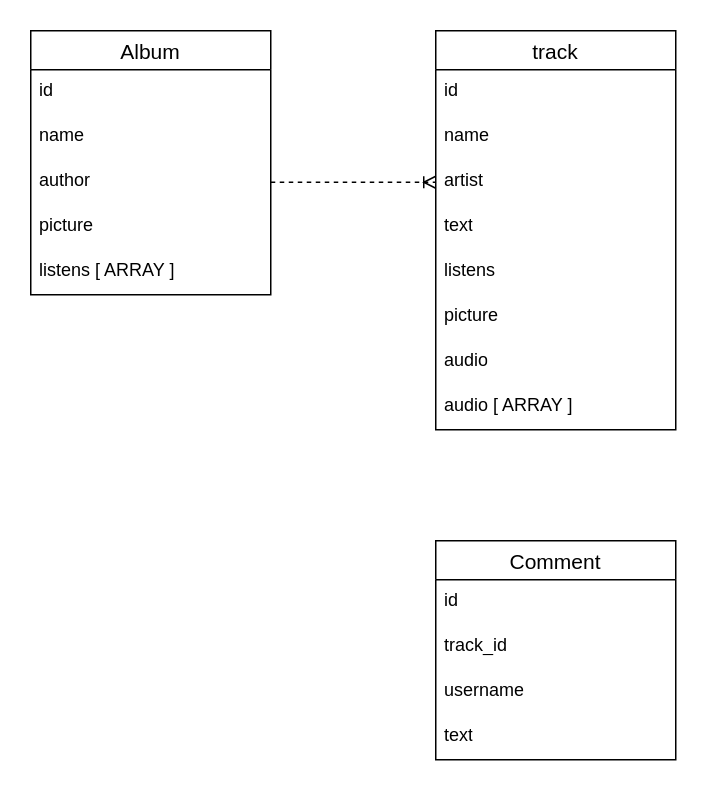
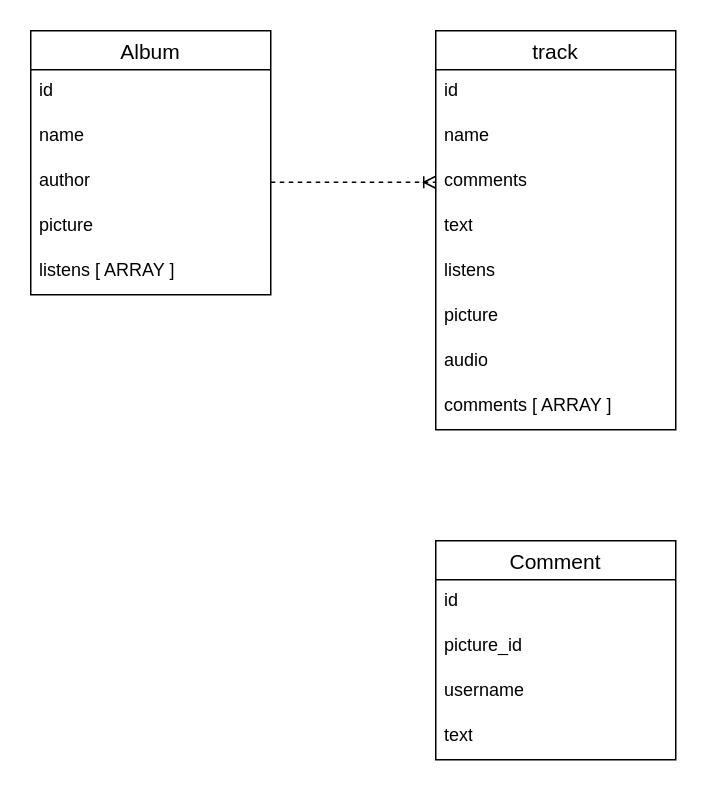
node "artist": label "artist" -> "comments"
node "audio [ ARRAY ]": label "audio [ ARRAY ]" -> "comments [ ARRAY ]"
node "track_id": label "track_id" -> "picture_id"
